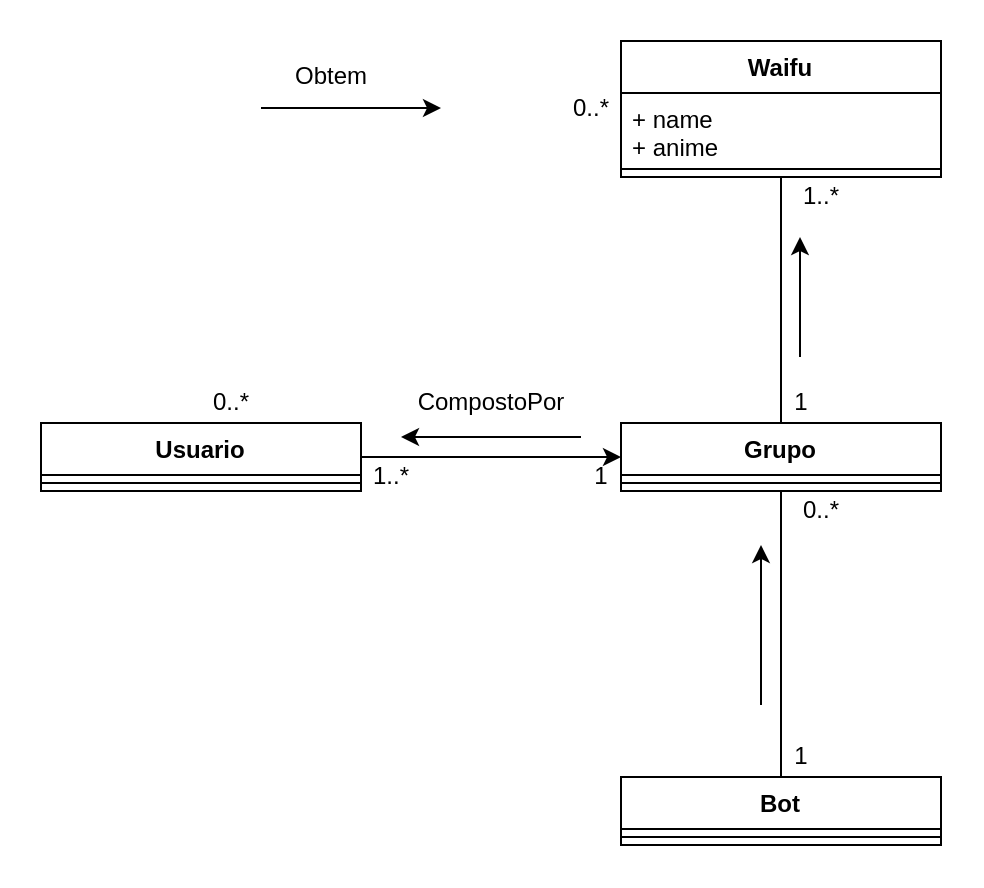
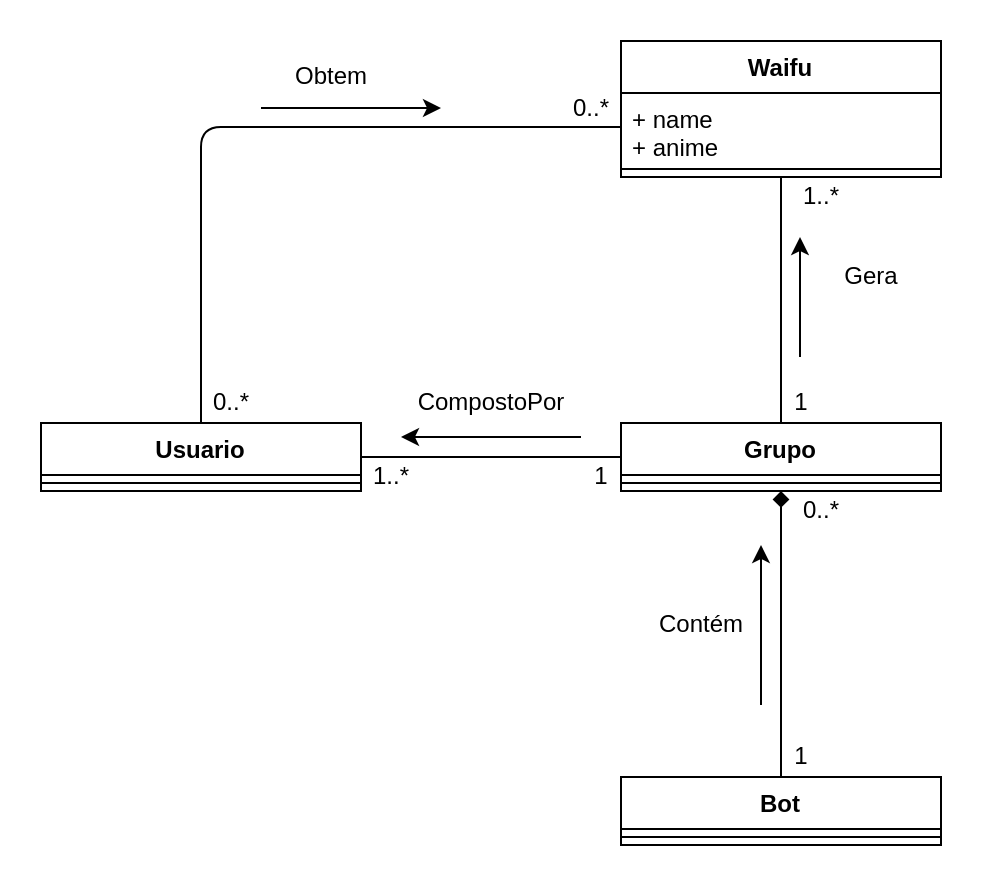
edge "+ name + anime" -- "Usuario": added
node "Gera": added
edge "Usuario" -> "Grupo": arrowhead classic -> none
edge "Grupo" -- "Bot": arrowhead none -> diamond
node "Contém": added
